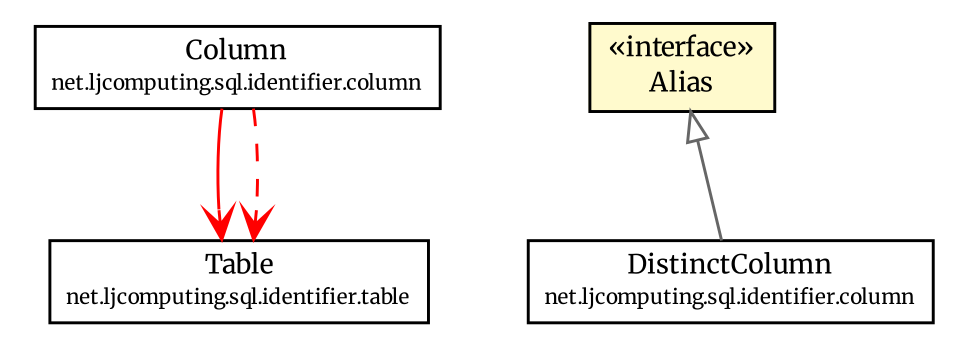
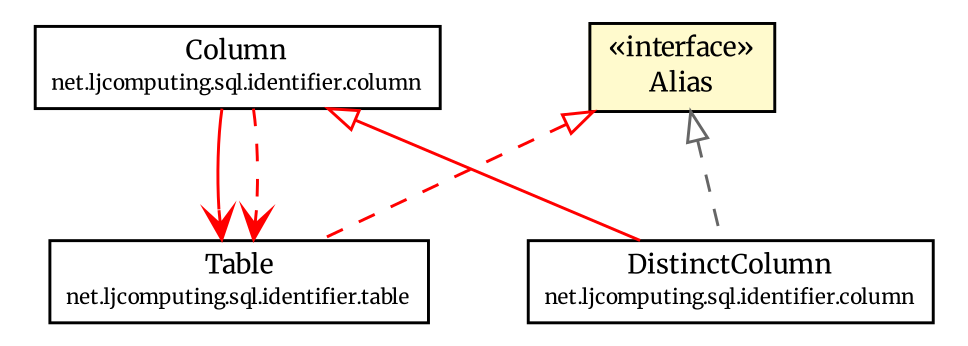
edge "DistinctColumn" -> "Column": added
edge "Table" -> "Alias": added
edge "DistinctColumn" -> "Alias": style solid -> dashed
